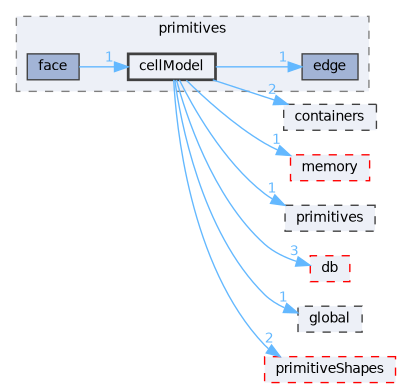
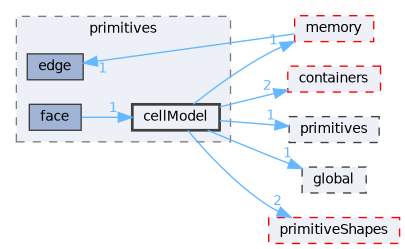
edge "cellModel" -> "edge": now "memory" -> "edge"
node "containers": color grey25 -> red
node "db": removed
